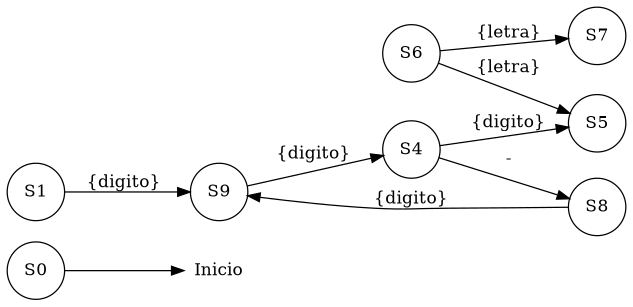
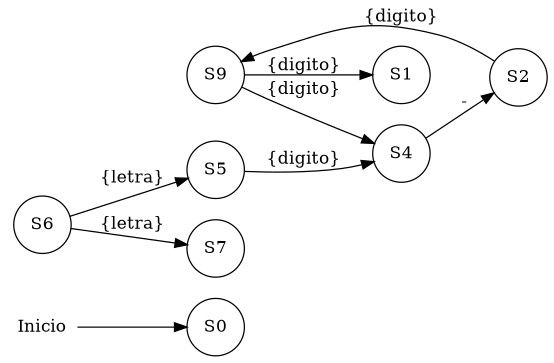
edge "S4" -> "S5": reversed
edge "S1" -> "S9": reversed
node "S8": label "S8" -> "S2"
edge "S0" -> "Inicio": reversed
